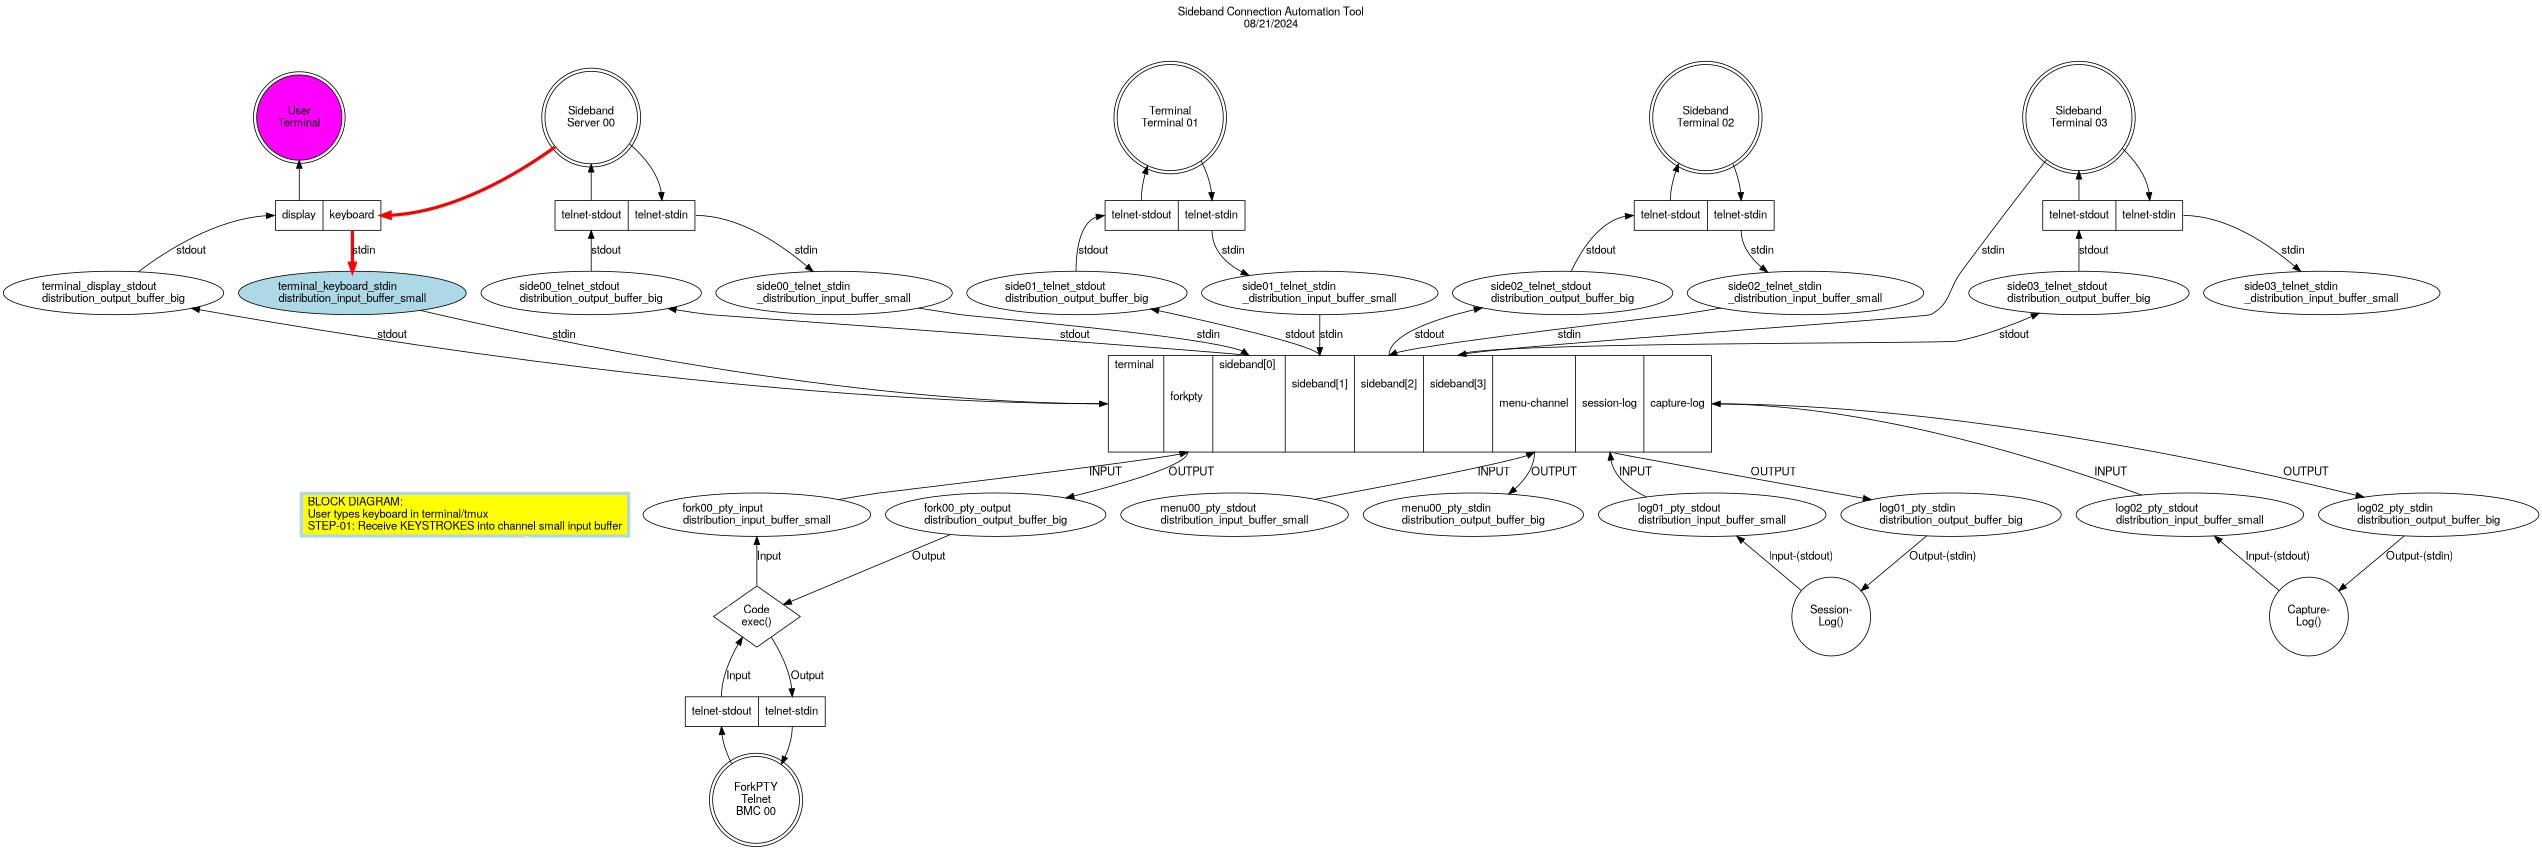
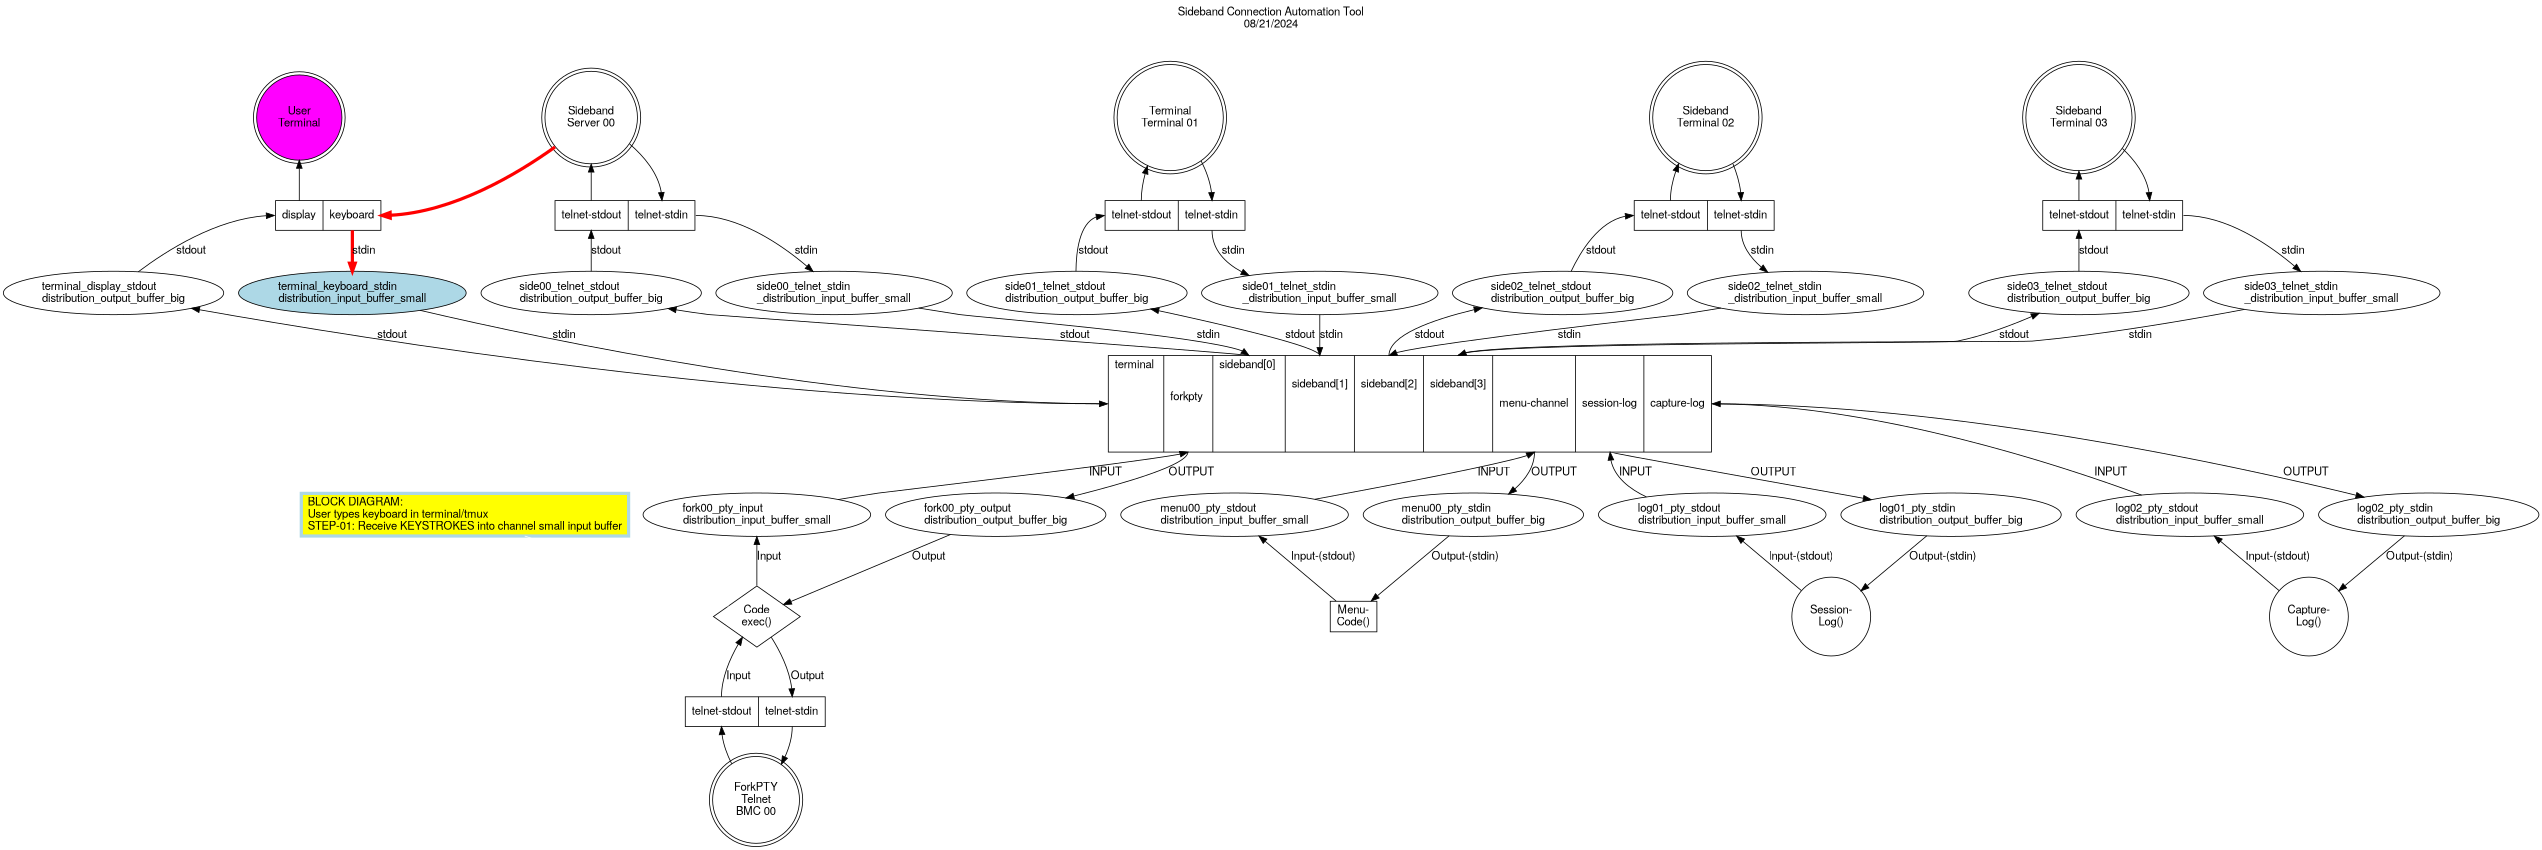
edge "Sideband Terminal 03" -> "terminal": now "side03_telnet_stdin _distribution_input_buffer_small" -> "terminal"
node "Menu- Code()": added
